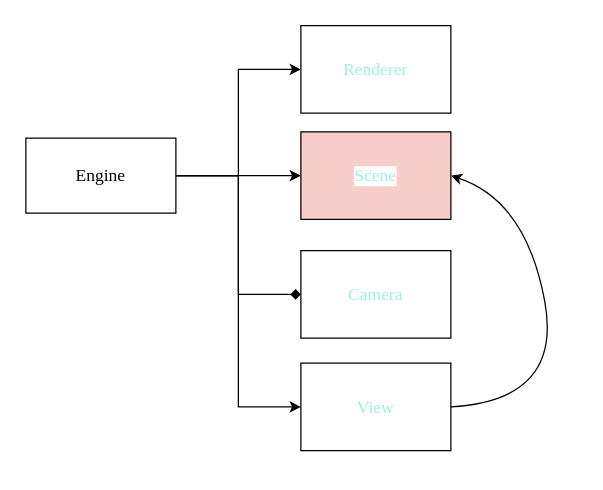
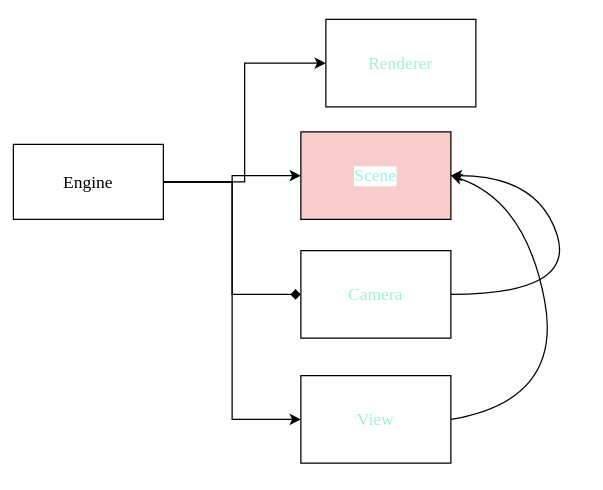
node "Renderer": moved (376, 69) -> (401, 63)
node "Engine": moved (101, 176) -> (88, 182)
edge "Camera" -> "Scene": added
node "View": moved (376, 407) -> (376, 419)
